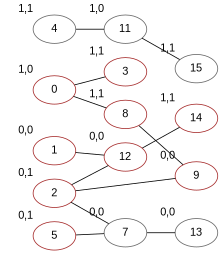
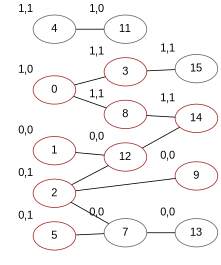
edge "11 1,0" -- "15 1,1": now "3 1,1" -- "15 1,1"
edge "8 1,1" -- "9 0,0": now "8 1,1" -- "14 1,1"
